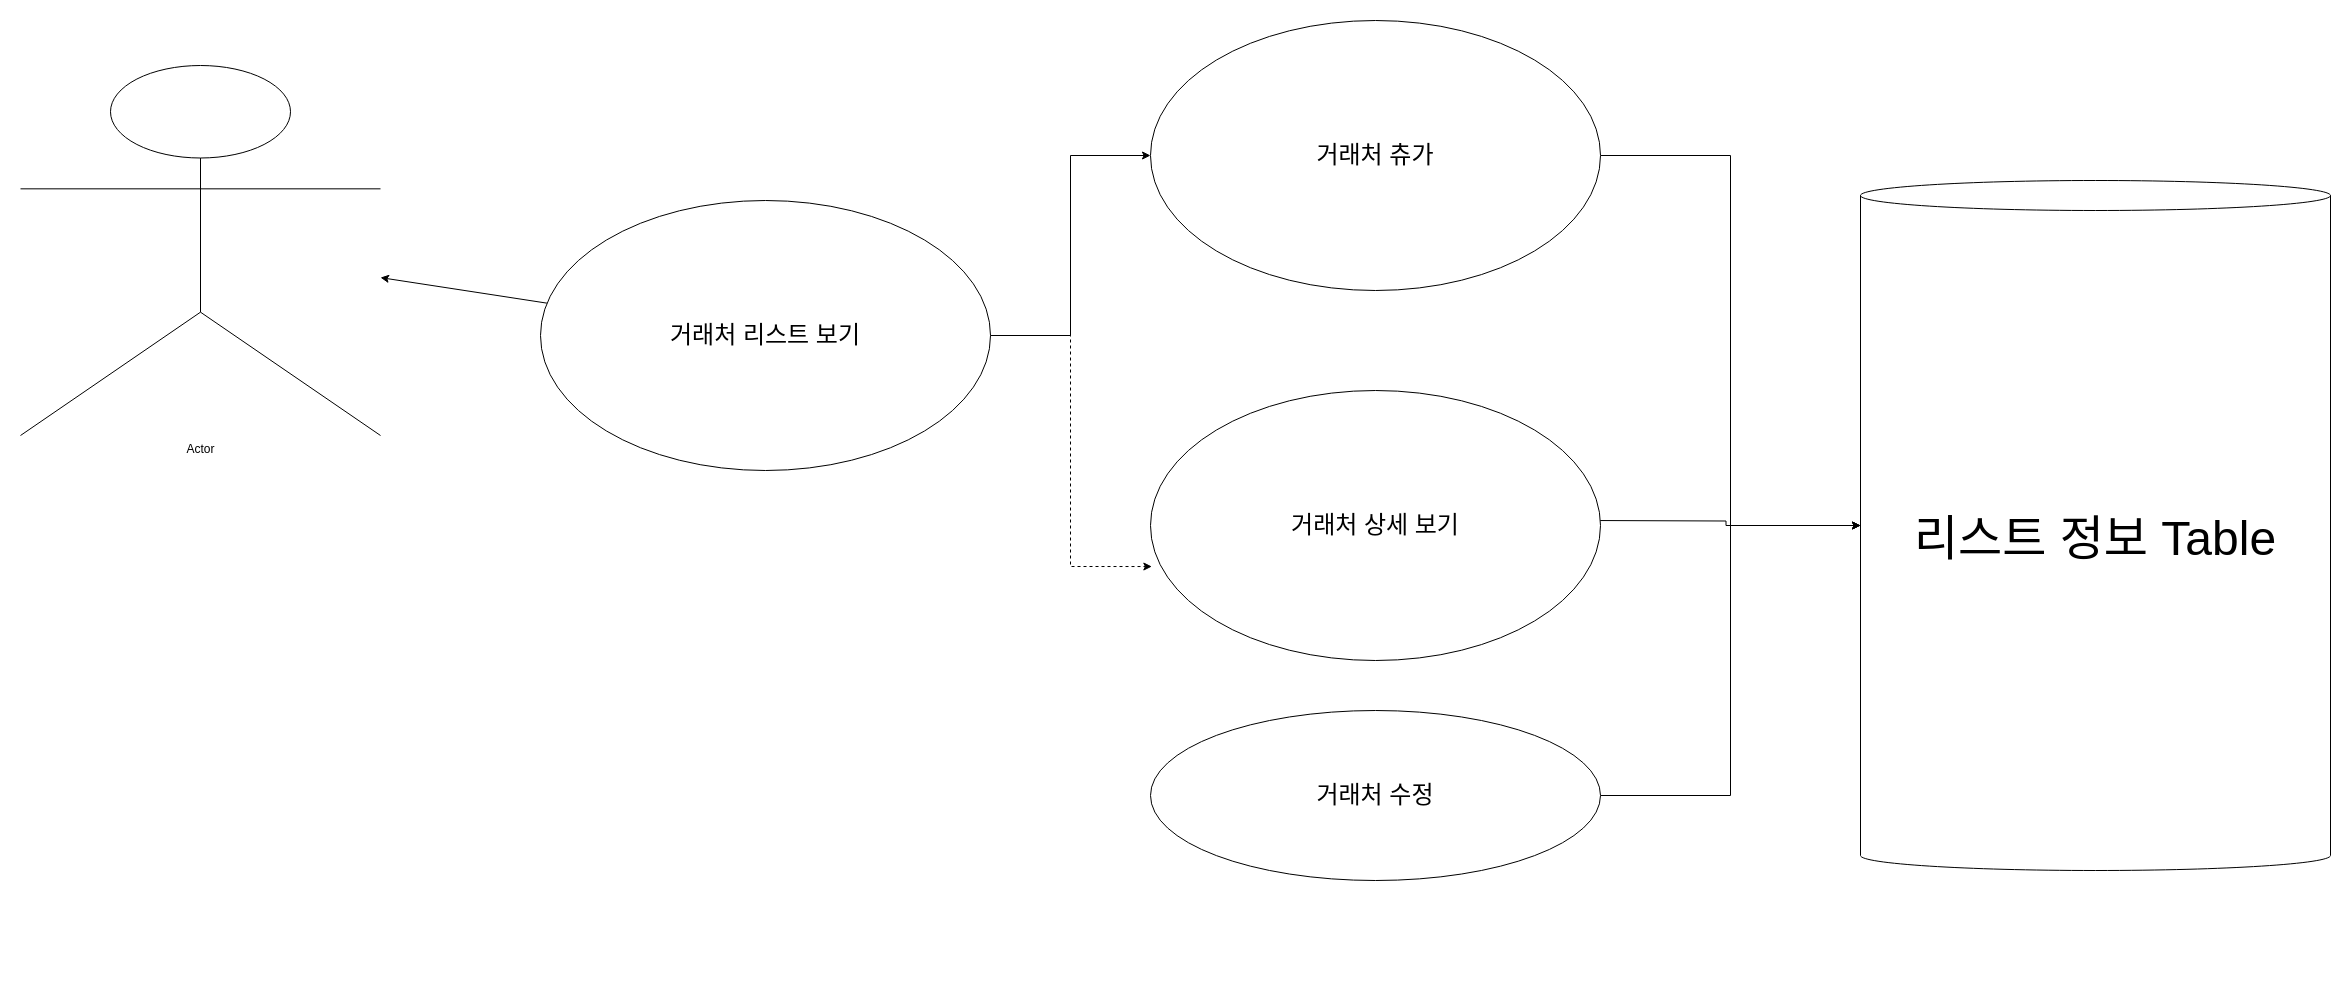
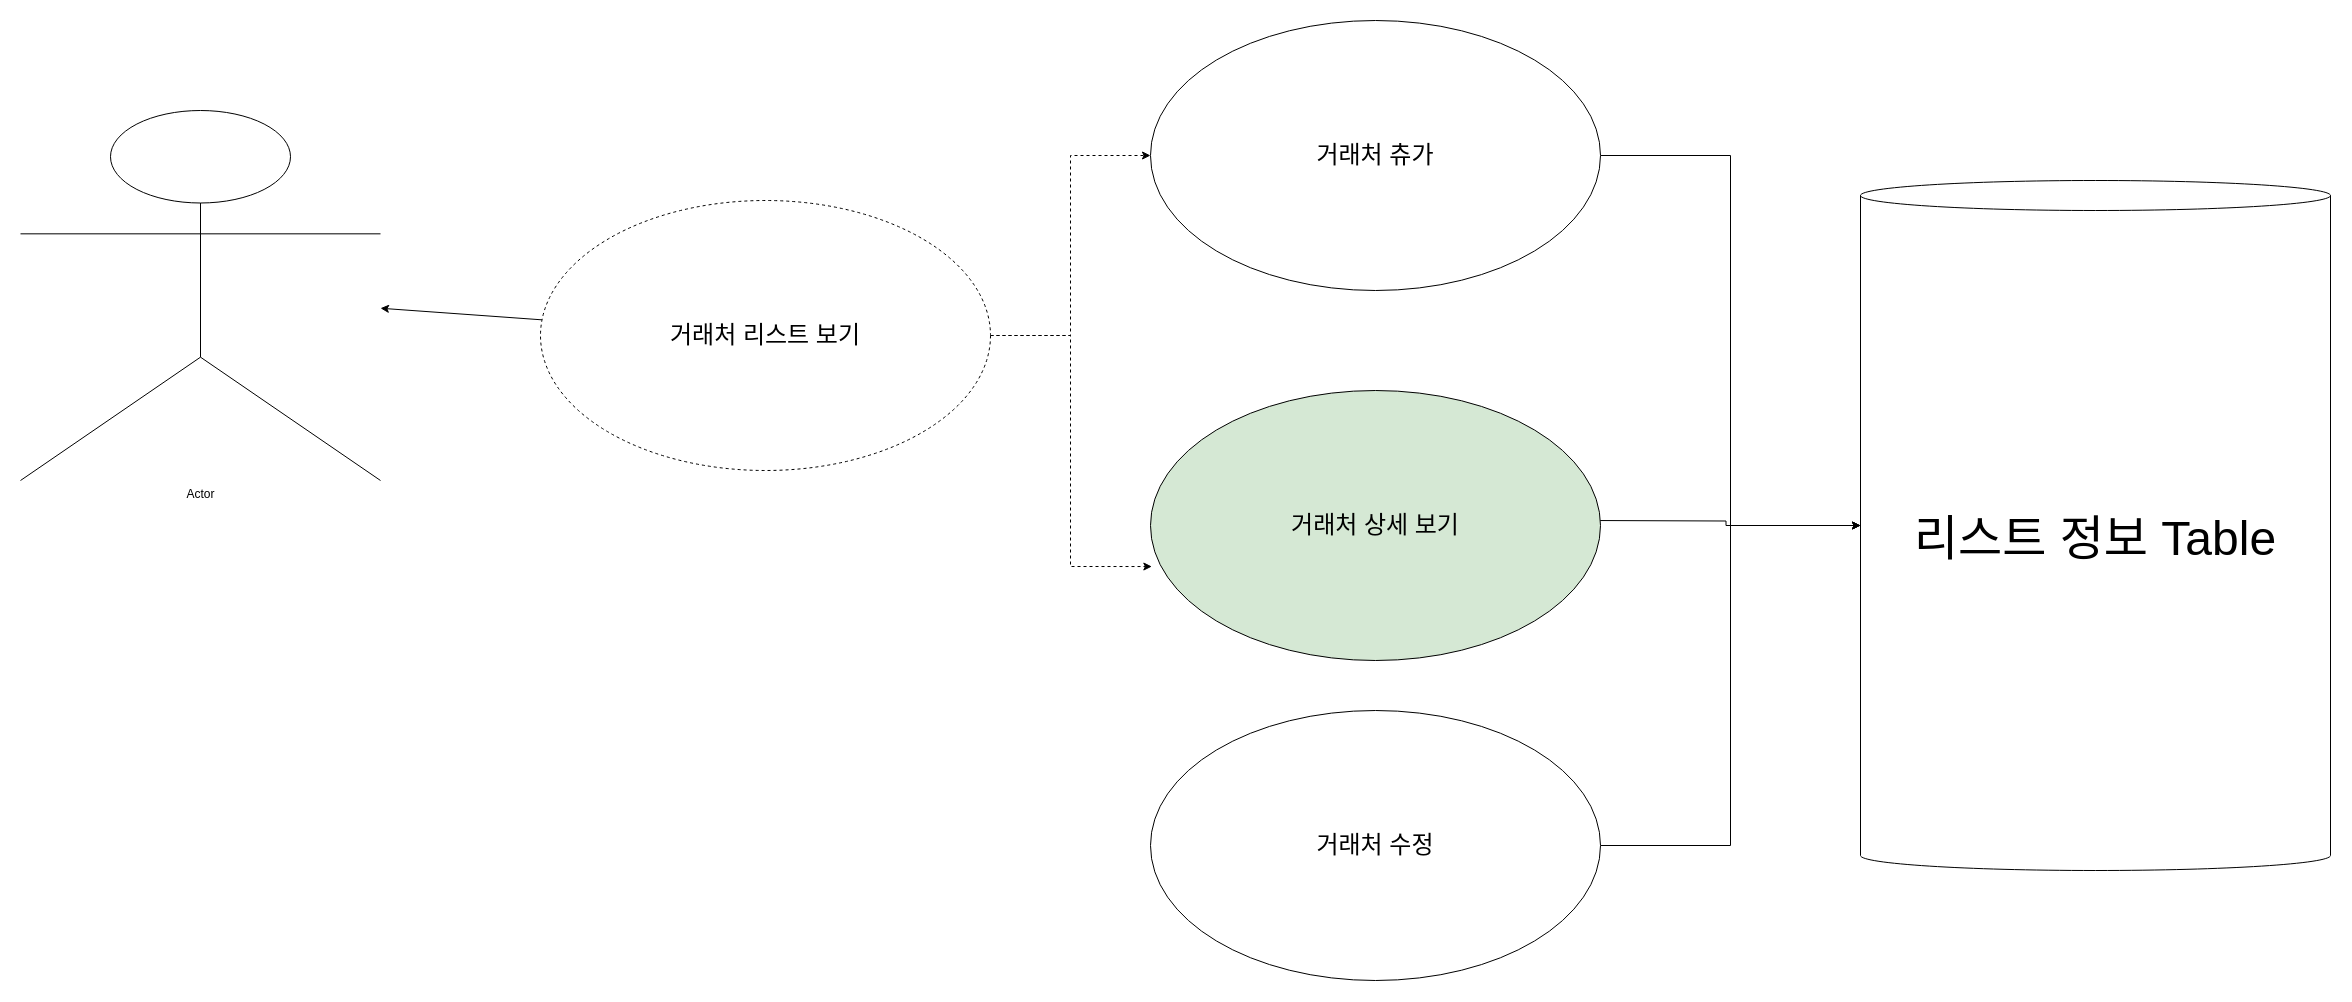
edge "거래처 리스트 보기" -> "거래처 츄가": style solid -> dashed
node "Actor": moved (201, 251) -> (201, 296)
node "거래처 리스트 보기": style solid -> dashed
node "거래처 상세 보기": fillcolor #ffffff -> #d5e8d4
node "거래처 수정": size 450x170 -> 450x270
